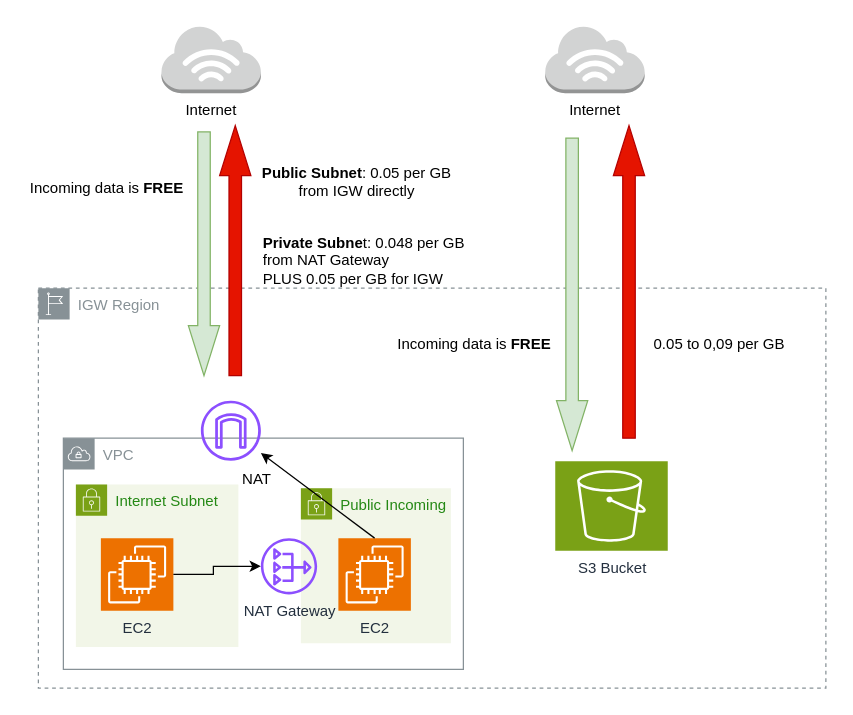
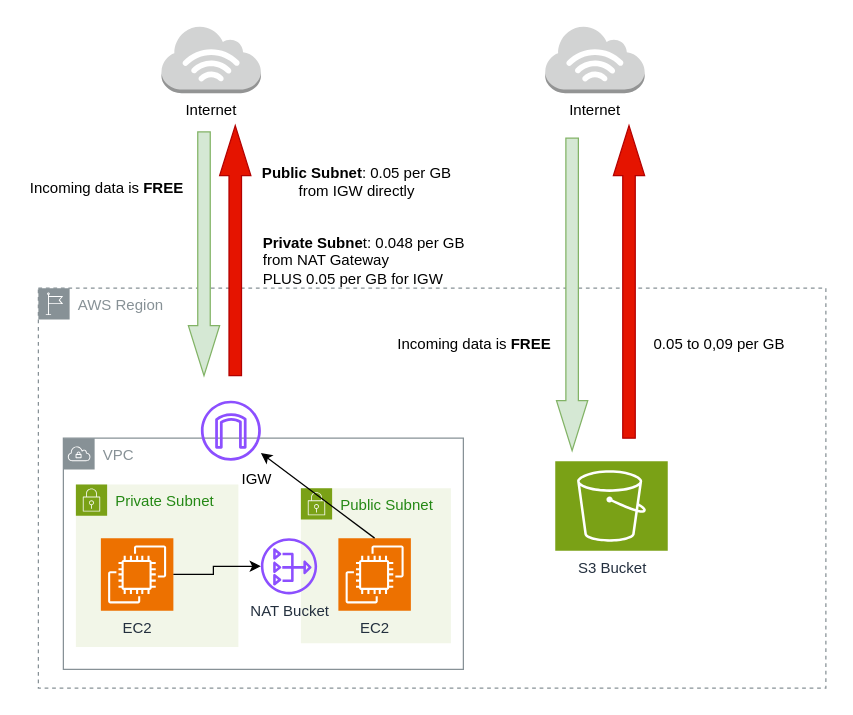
node "IGW Region": label "IGW Region" -> "AWS Region"
node "NAT": label "NAT" -> "IGW"
node "Internet Subnet": label "Internet Subnet" -> "Private Subnet"
node "Public Incoming": label "Public Incoming" -> "Public Subnet"
node "NAT Gateway": label "NAT Gateway" -> "NAT Bucket"
